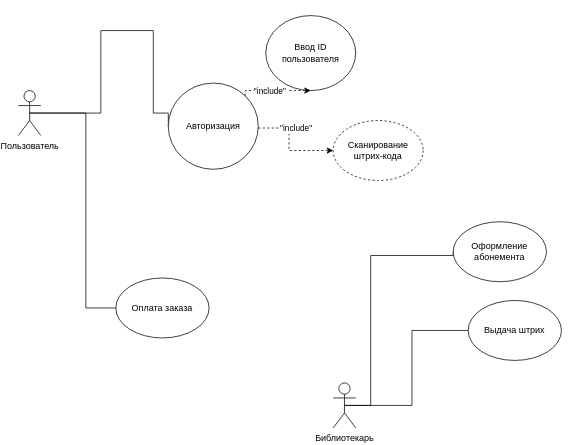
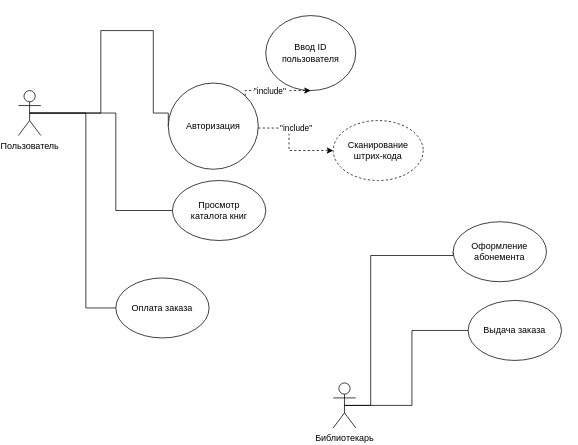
edge "Пользователь" -- "Просмотр каталога книг": added
node "Просмотр каталога книг": added
node "Выдача штрих": label "Выдача штрих" -> "Выдача заказа"
